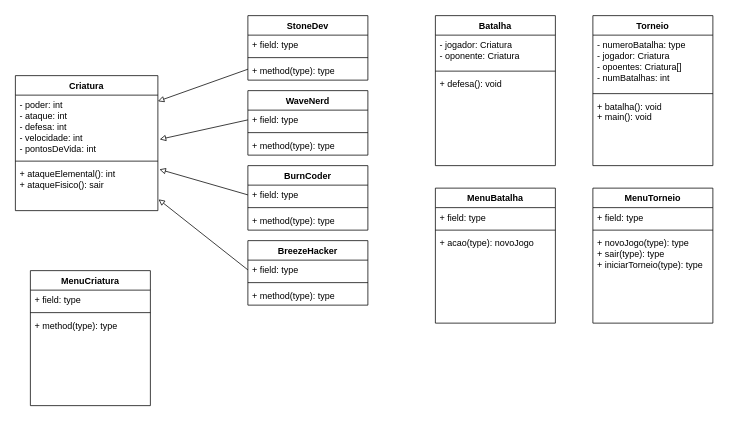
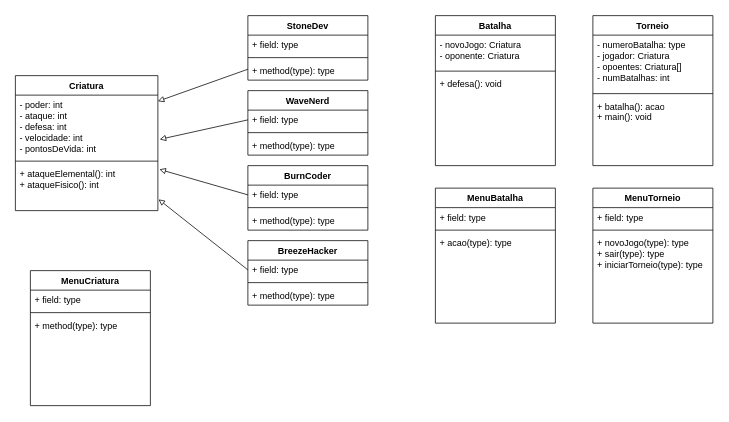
node "- jogador: Criatura - oponente: Criatura": label "- jogador: Criatura - oponente: Criatura" -> "- novoJogo: Criatura - oponente: Criatura"
node "+ batalha(): void + main(): void": label "+ batalha(): void + main(): void" -> "+ batalha(): acao + main(): void"
node "+ ataqueElemental(): int + ataqueFisico(): sair": label "+ ataqueElemental(): int + ataqueFisico(): sair" -> "+ ataqueElemental(): int + ataqueFisico(): int"
node "+ acao(type): novoJogo": label "+ acao(type): novoJogo" -> "+ acao(type): type"
